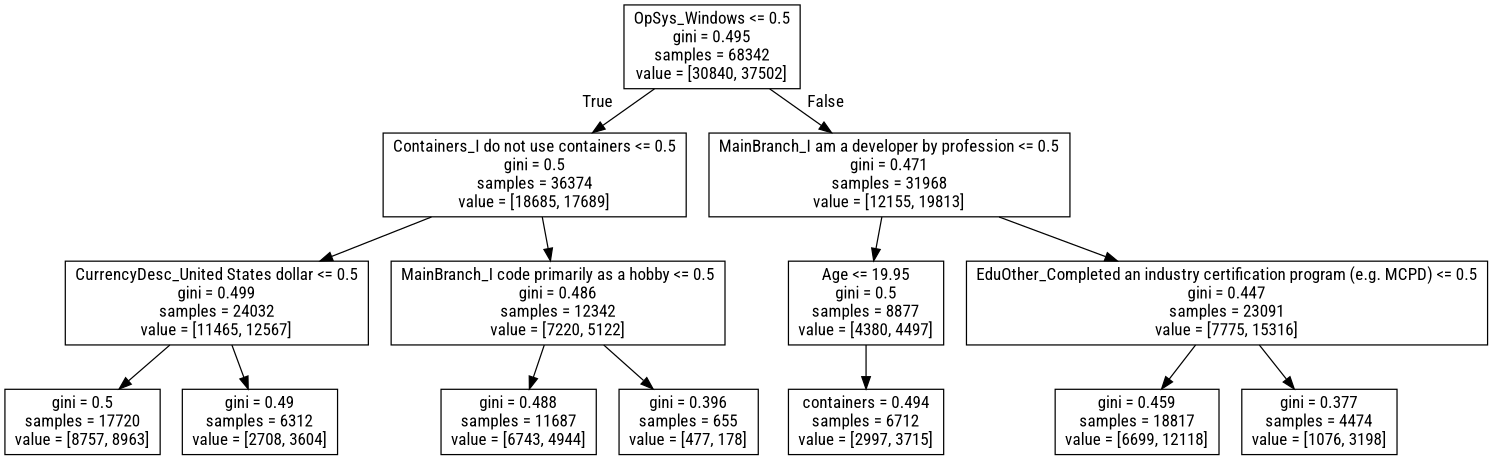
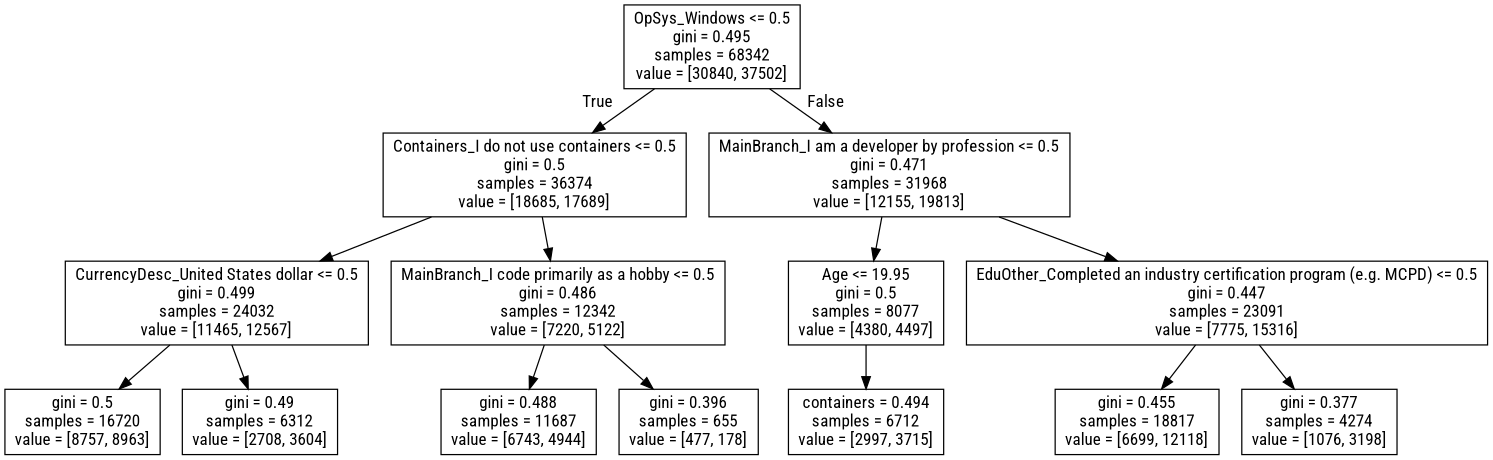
node "Age <= 19.95 gini = 0.5 samples = 8877 value = [4380, 4497]": label "Age <= 19.95 gini = 0.5 samples = 8877 value = [4380, 4497]" -> "Age <= 19.95 gini = 0.5 samples = 8077 value = [4380, 4497]"
node "gini = 0.5 samples = 17720 value = [8757, 8963]": label "gini = 0.5 samples = 17720 value = [8757, 8963]" -> "gini = 0.5 samples = 16720 value = [8757, 8963]"
node "gini = 0.459 samples = 18817 value = [6699, 12118]": label "gini = 0.459 samples = 18817 value = [6699, 12118]" -> "gini = 0.455 samples = 18817 value = [6699, 12118]"
node "gini = 0.377 samples = 4474 value = [1076, 3198]": label "gini = 0.377 samples = 4474 value = [1076, 3198]" -> "gini = 0.377 samples = 4274 value = [1076, 3198]"
